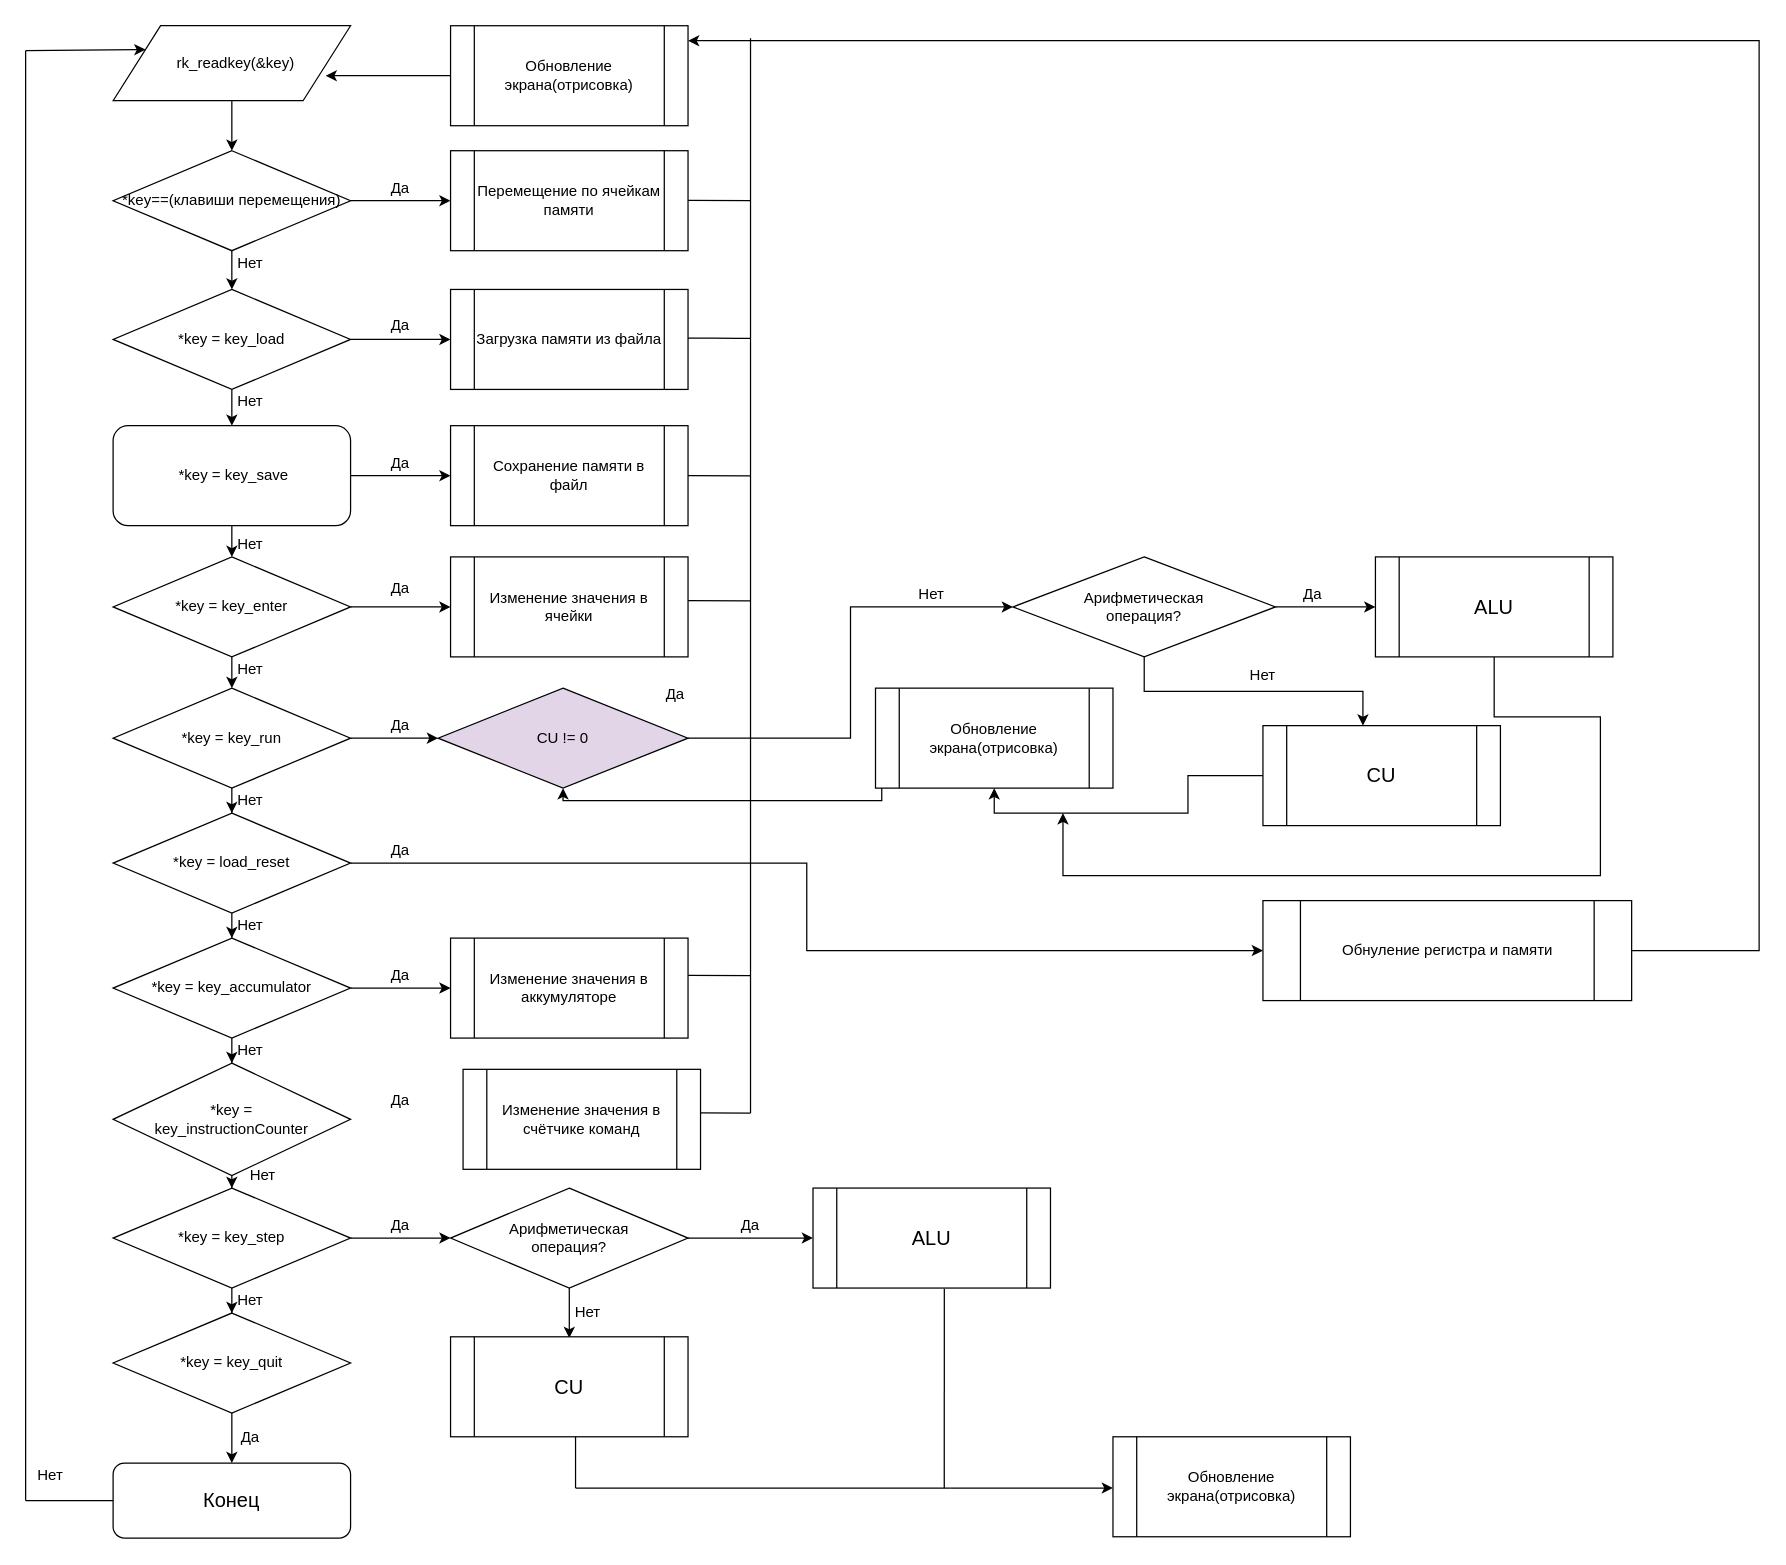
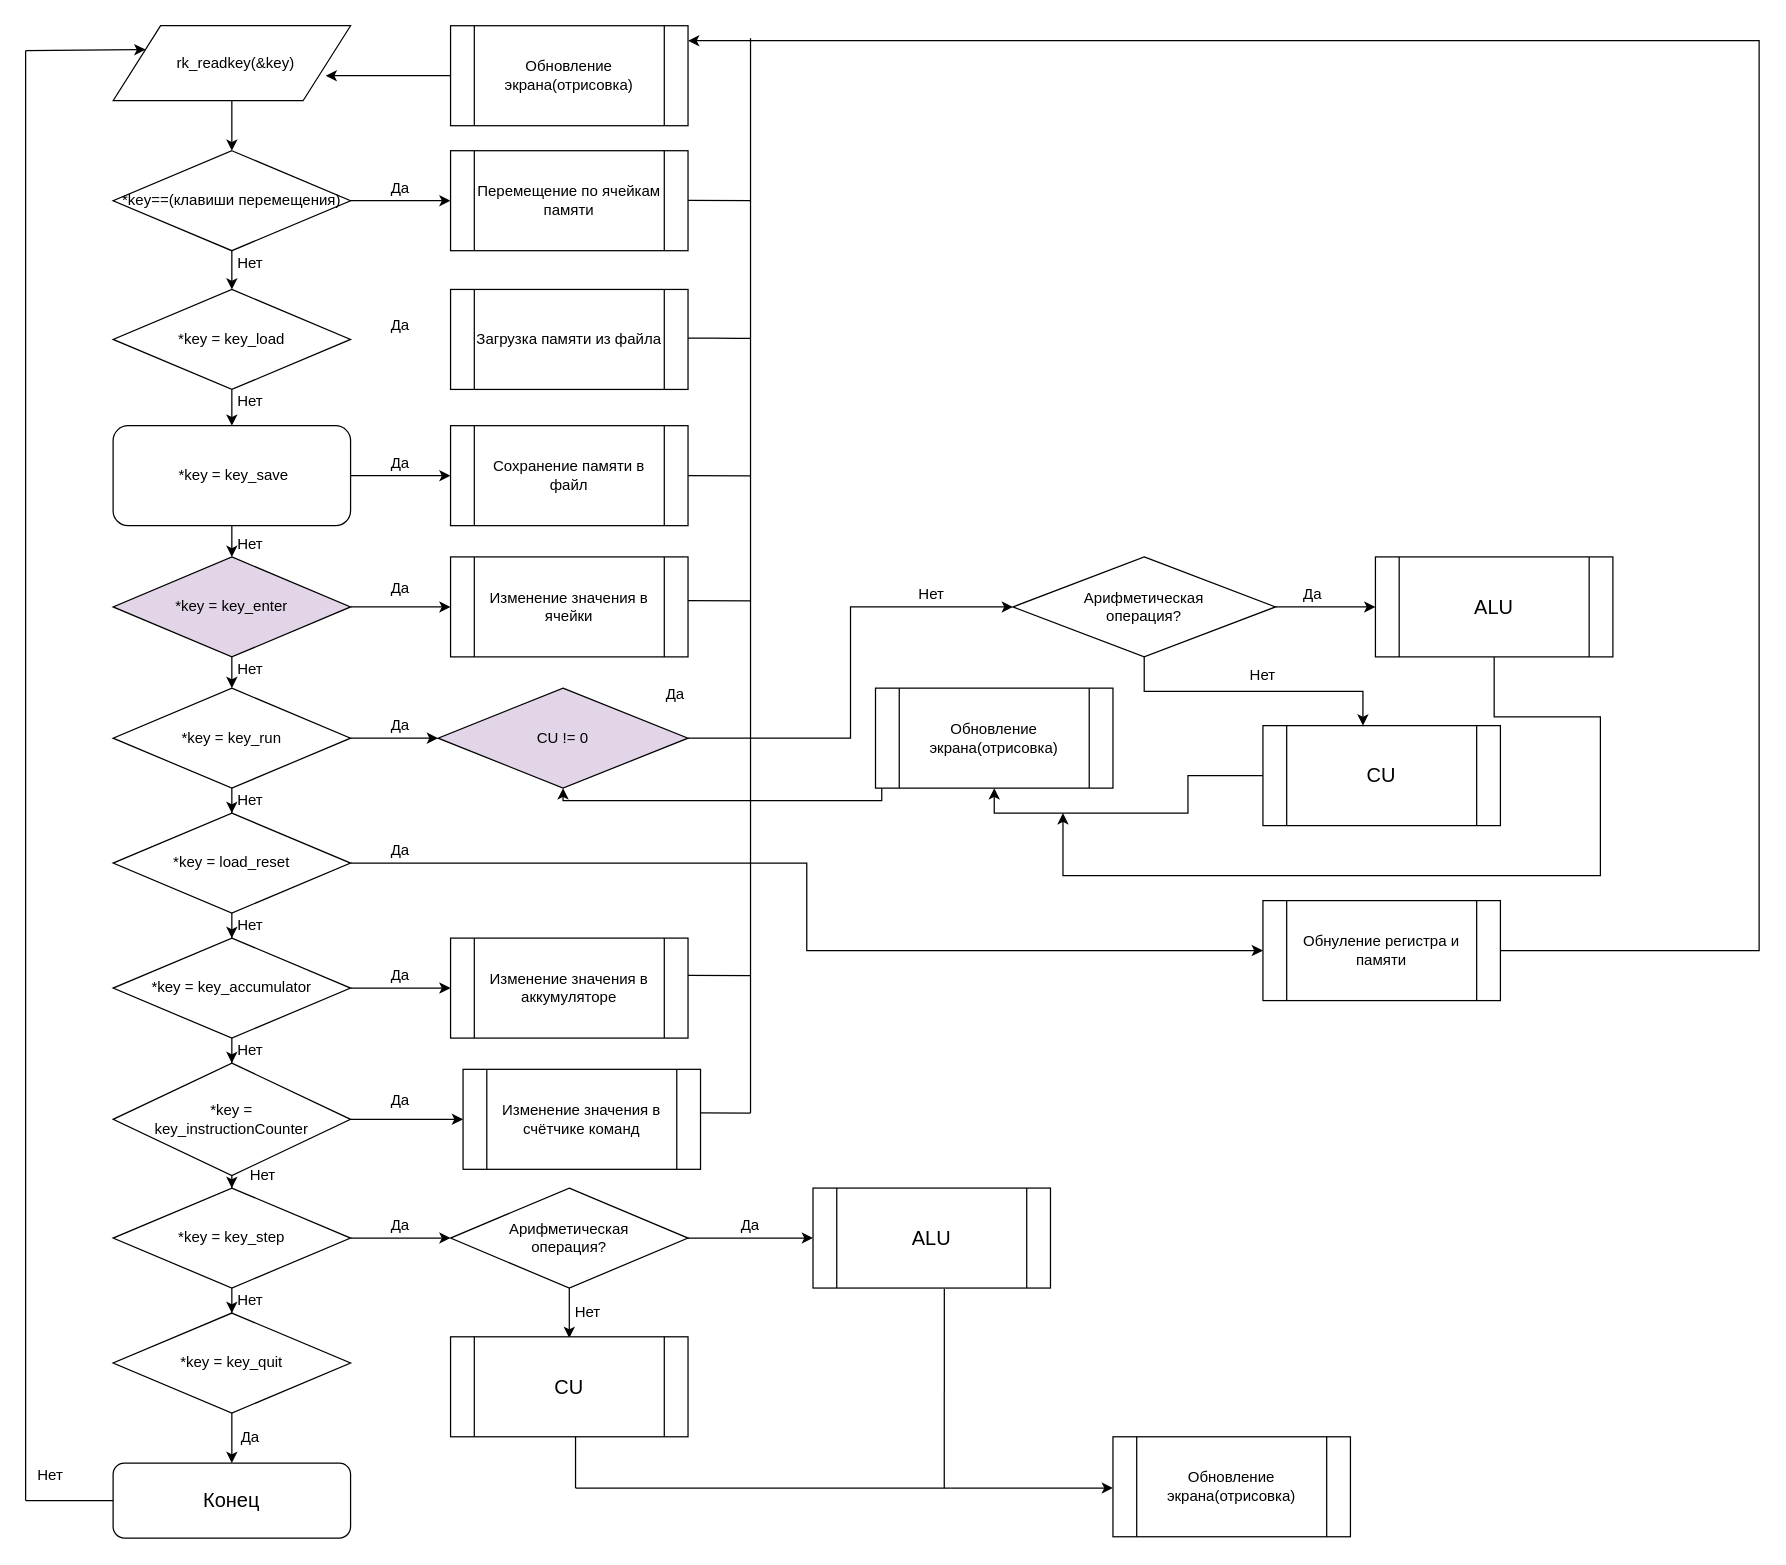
edge "*key = key_load" -> "Загрузка памяти из файла": removed
node "*key = key_enter": fillcolor #ffffff -> #e1d5e7
node "Обнуление регистра и памяти": size 369x100 -> 238x100
edge "*key = key_instructionCounter" -> "Изменение значения в счётчике команд": added
